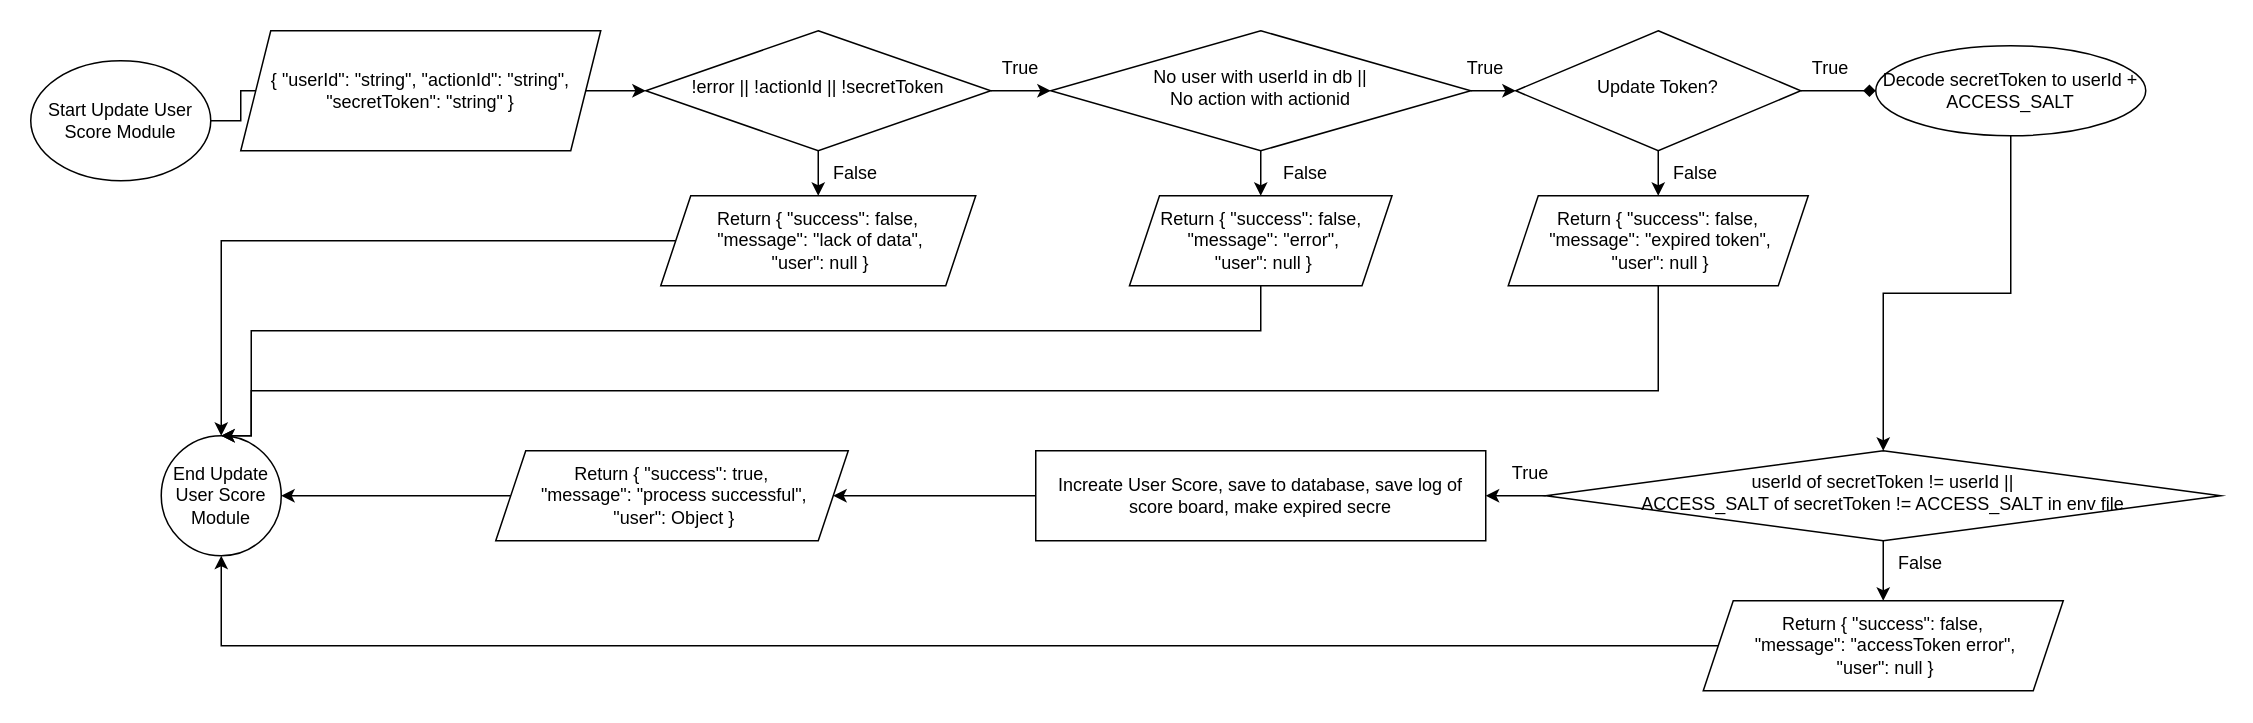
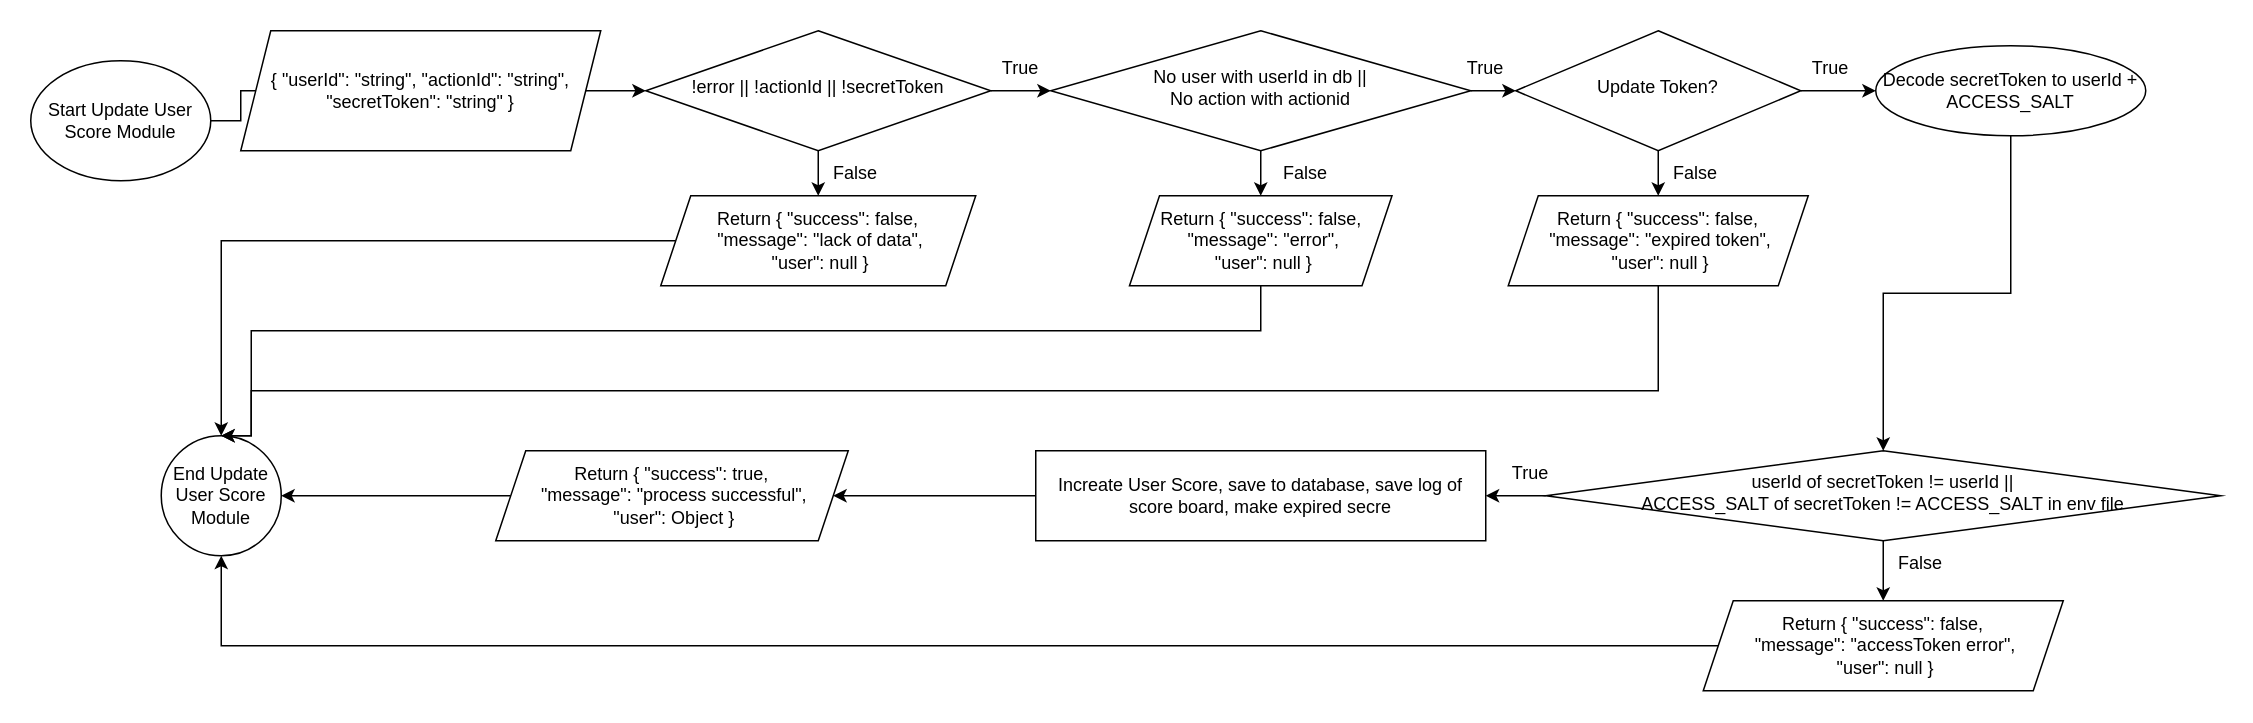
edge "Update Token?" -> "Decode secretToken to userId + ACCESS_SALT": arrowhead diamond -> classic
